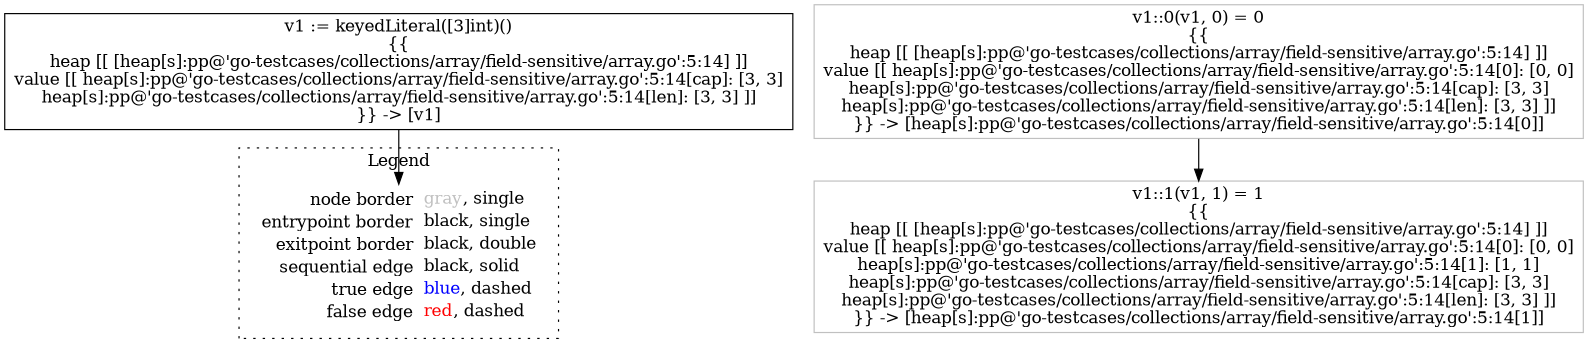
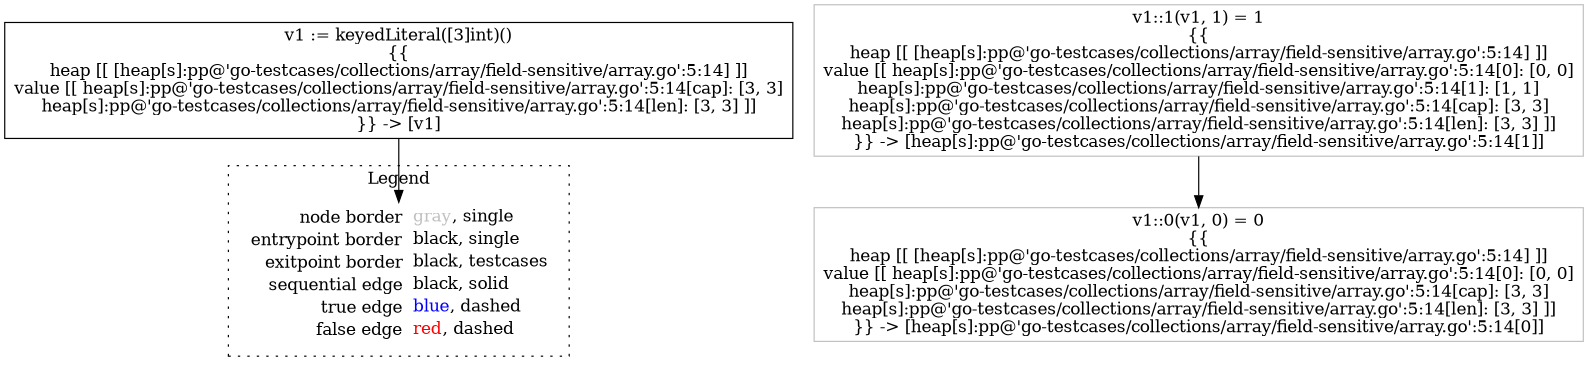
edge "v1::0(v1, 0) = 0" -> "v1::1(v1, 1) = 1": reversed
node "node border": text ", double" -> ", testcases"
